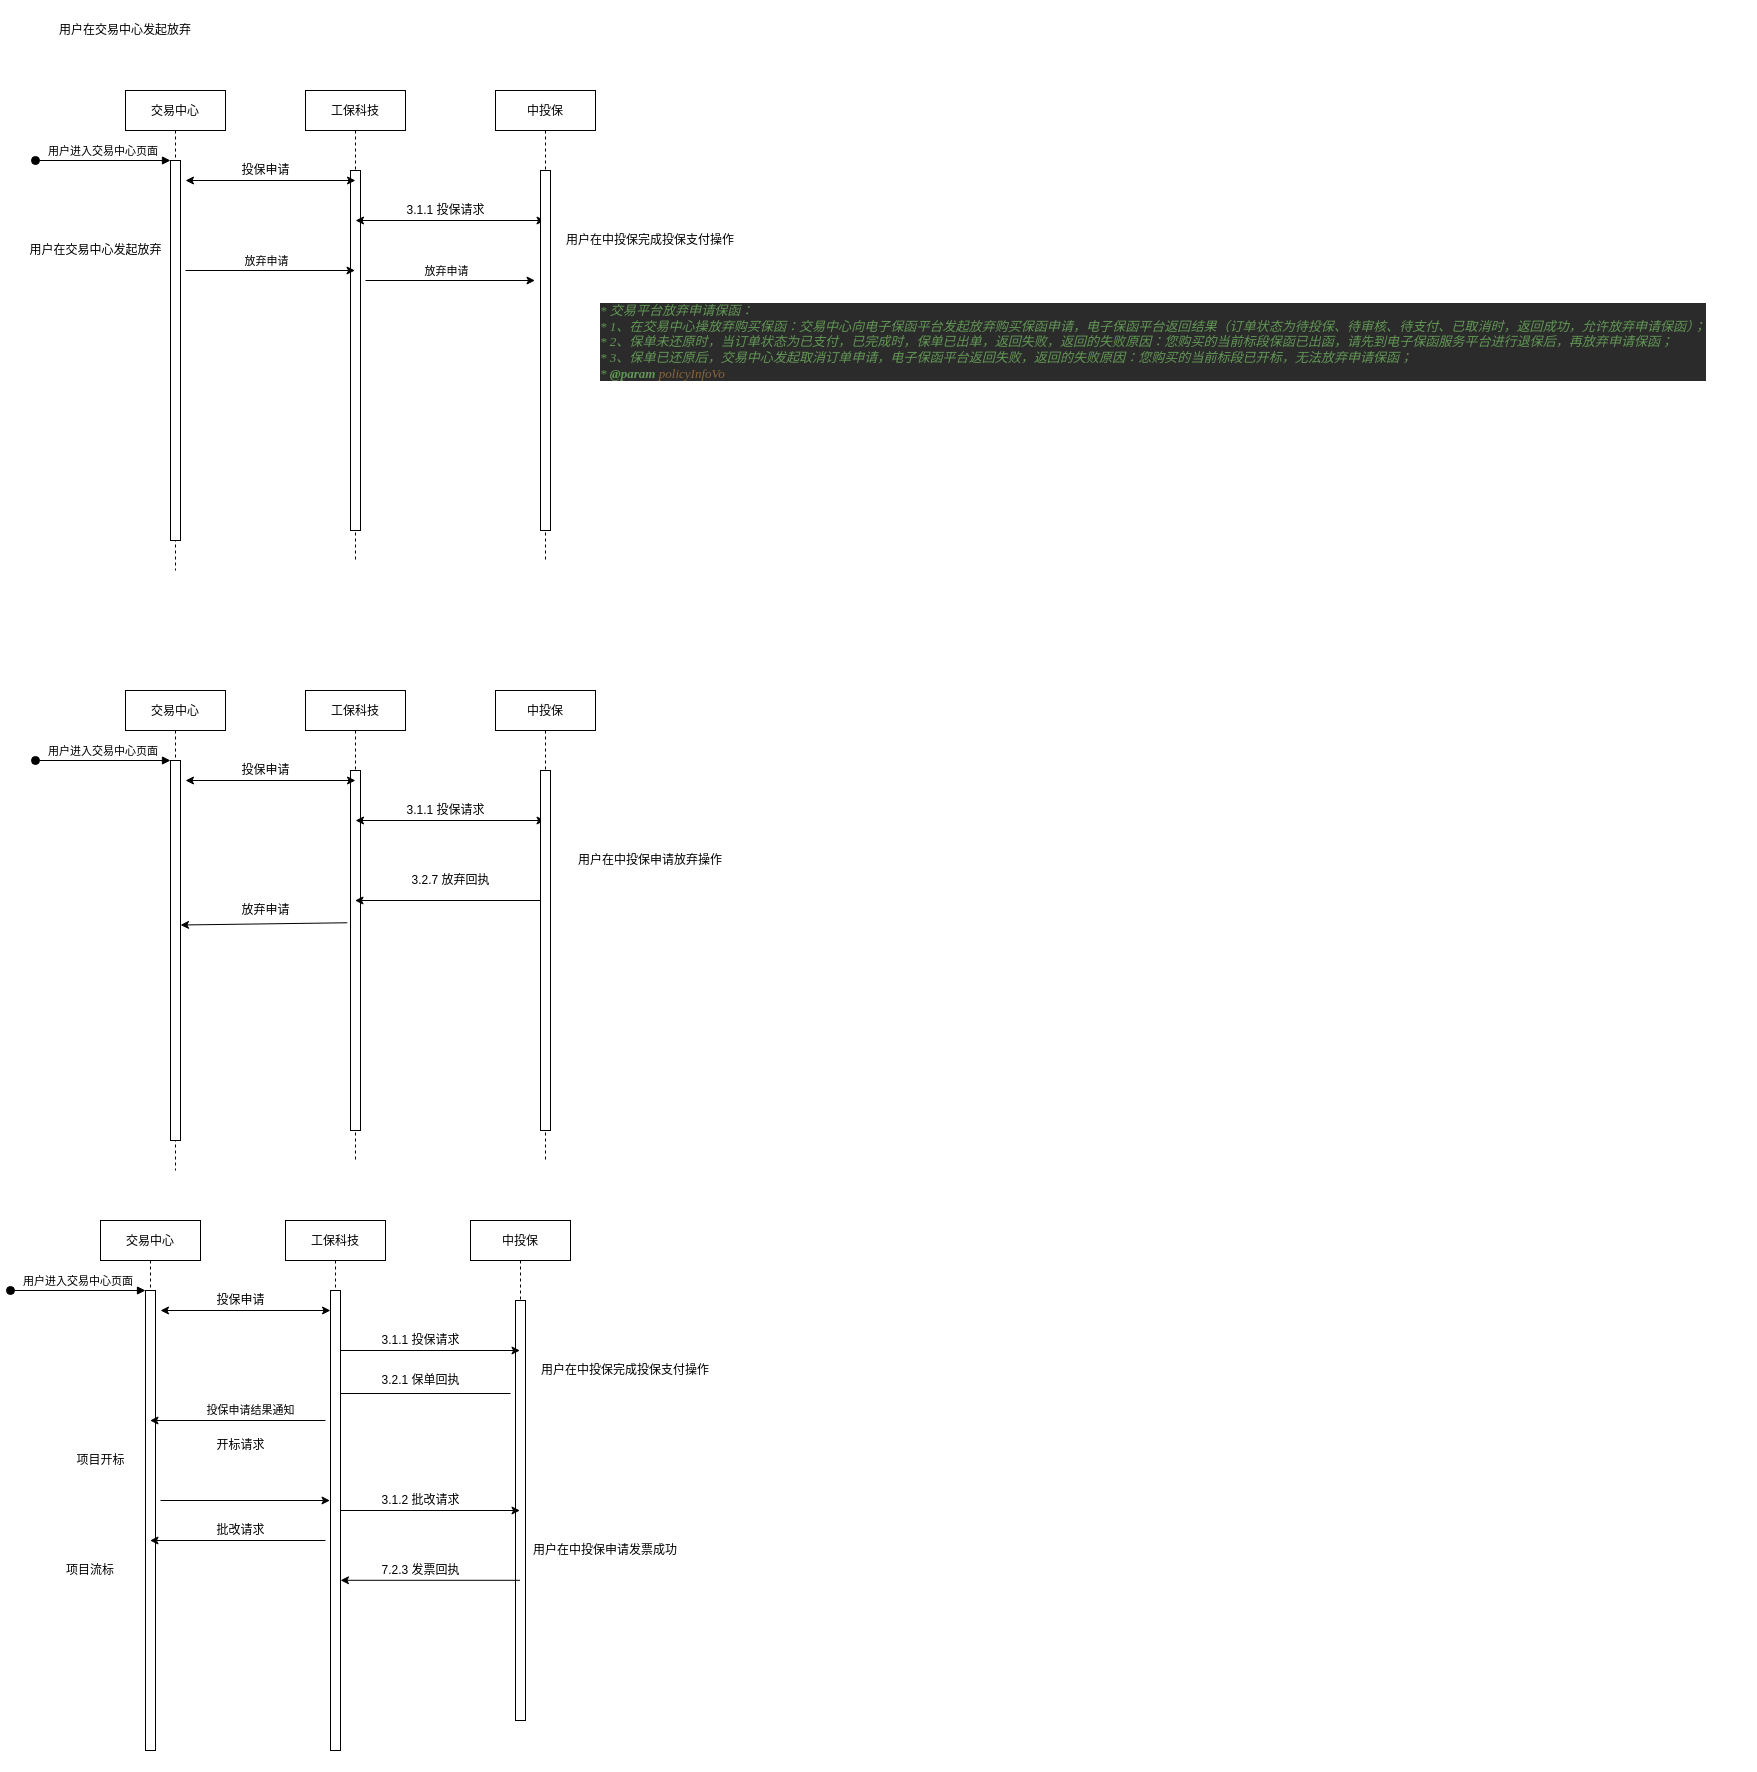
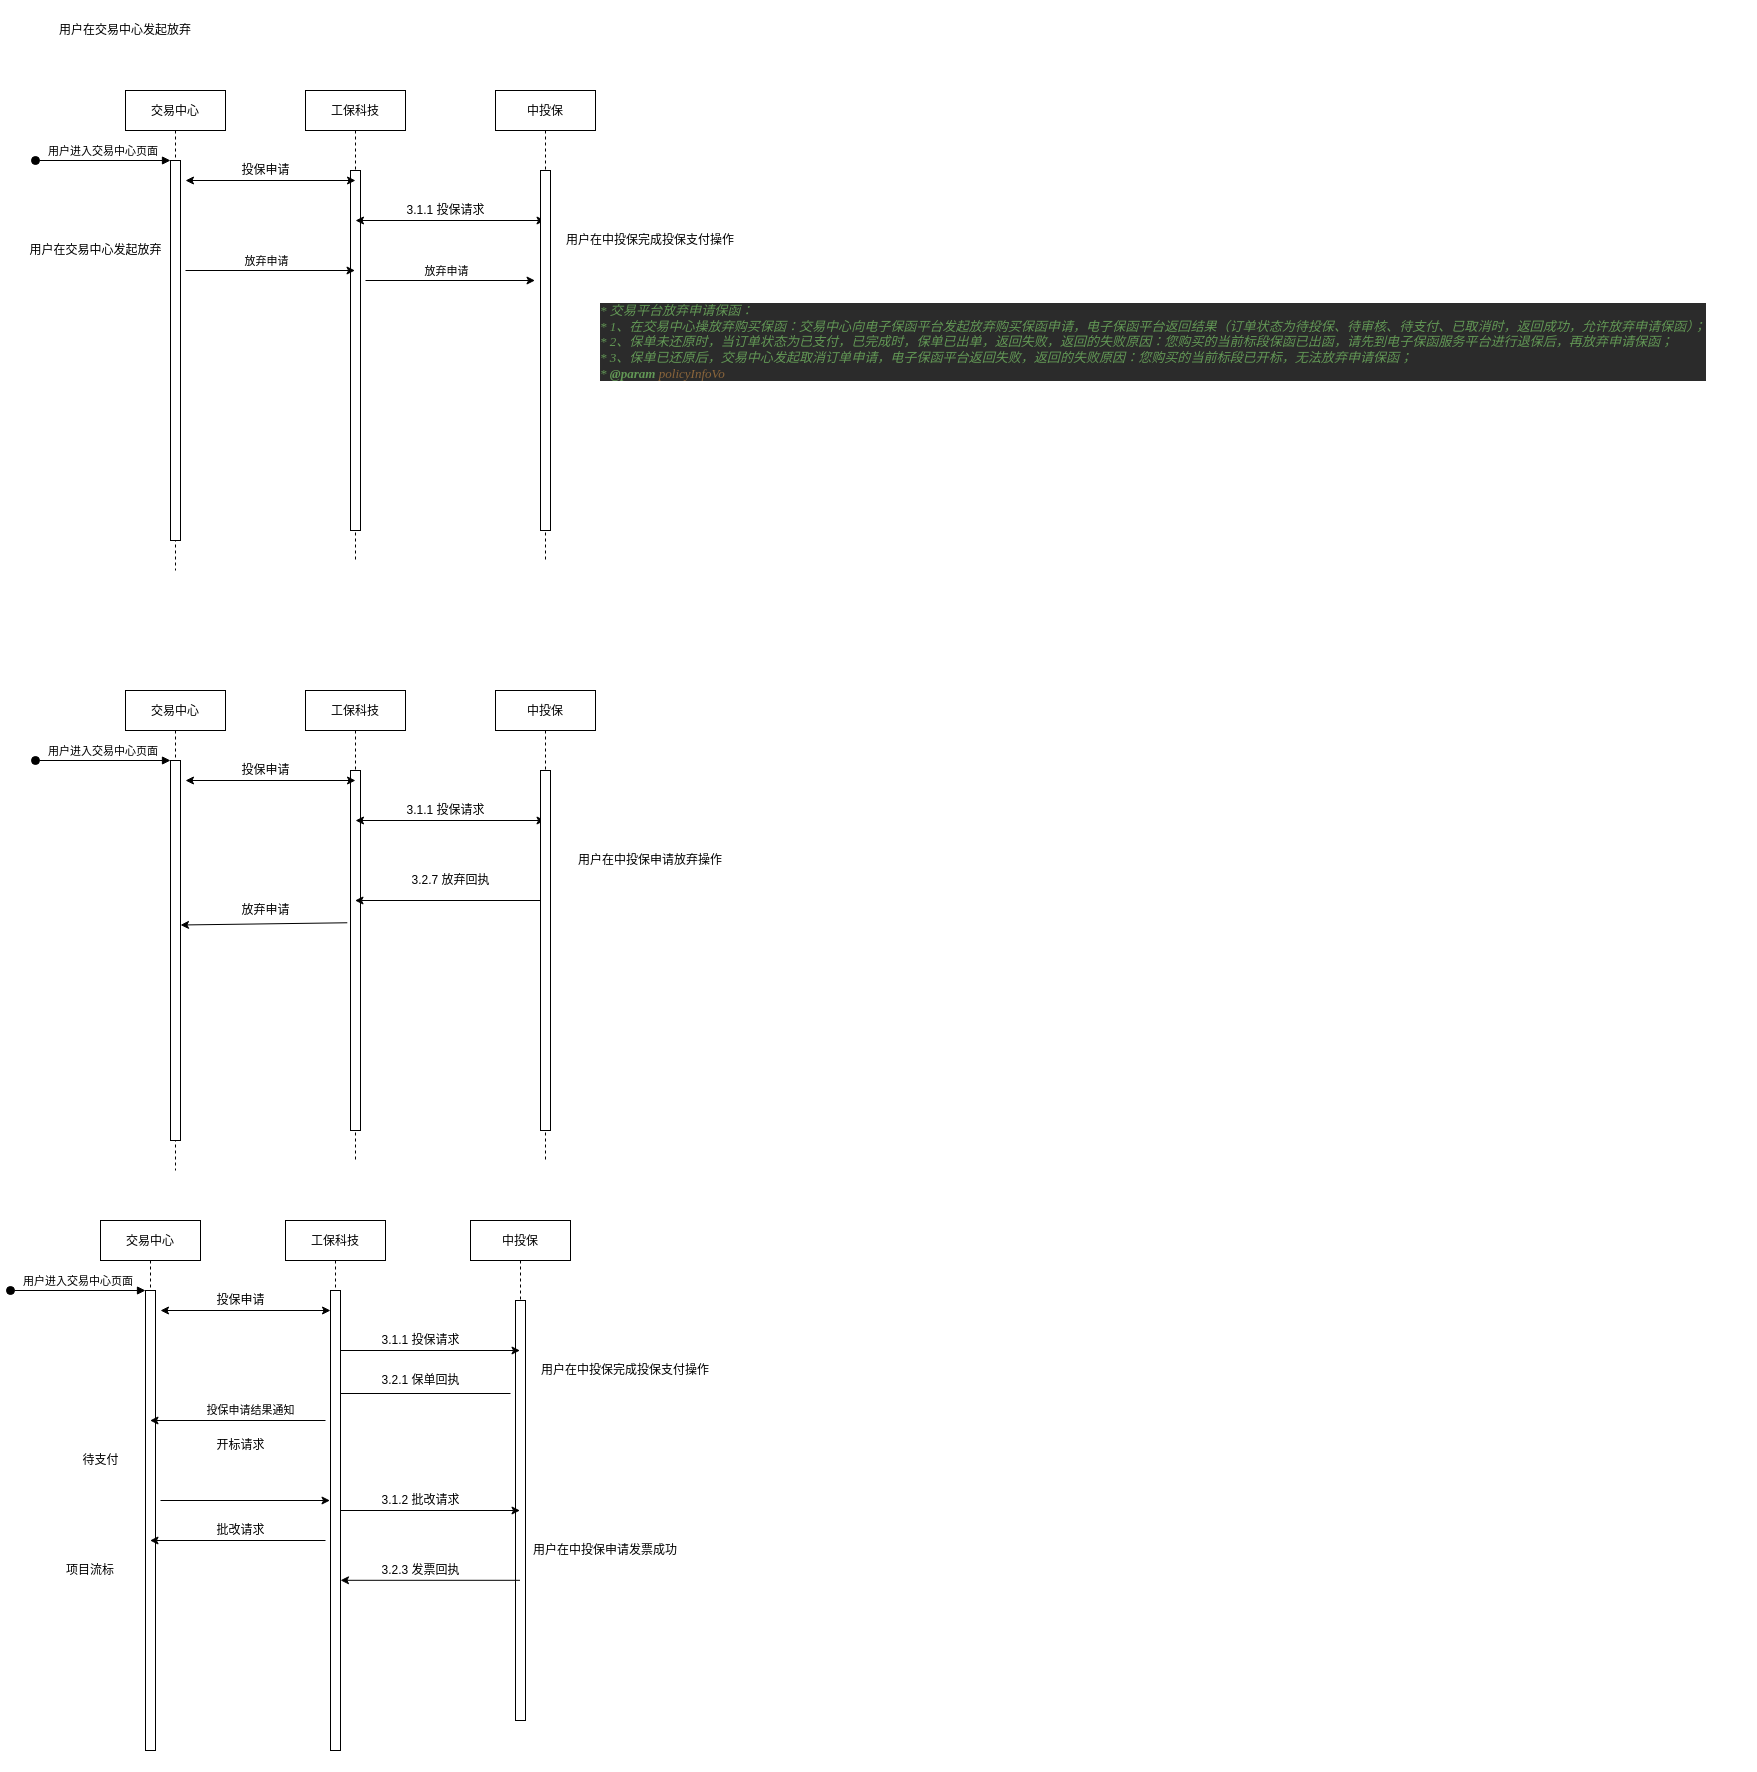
node "项目开标": label "项目开标" -> "待支付"
node "7.2.3 发票回执": label "7.2.3 发票回执" -> "3.2.3 发票回执"
